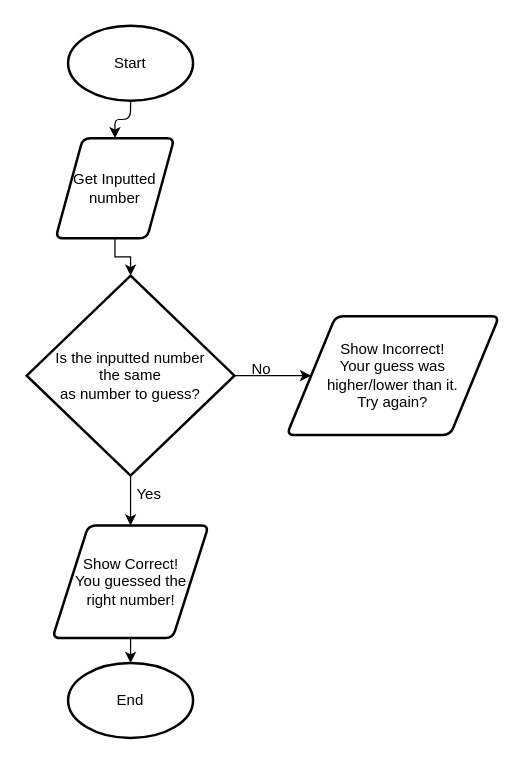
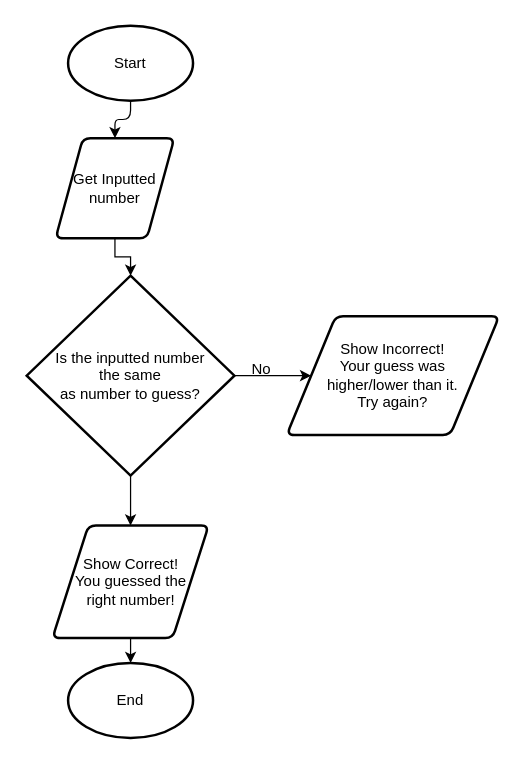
node "Yes": removed
